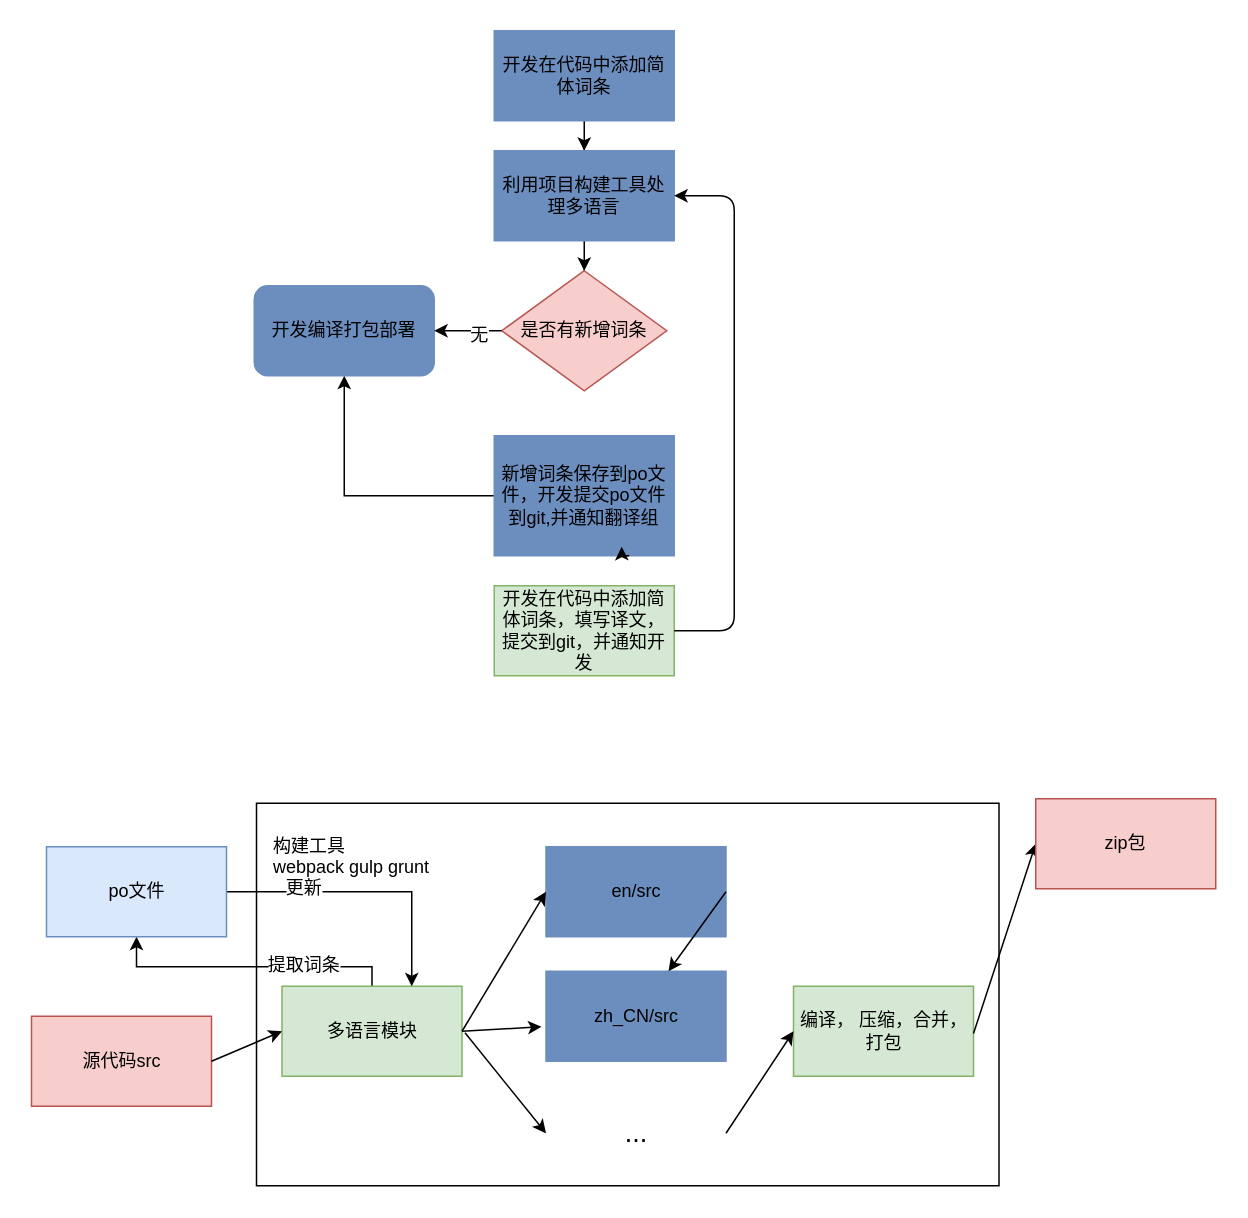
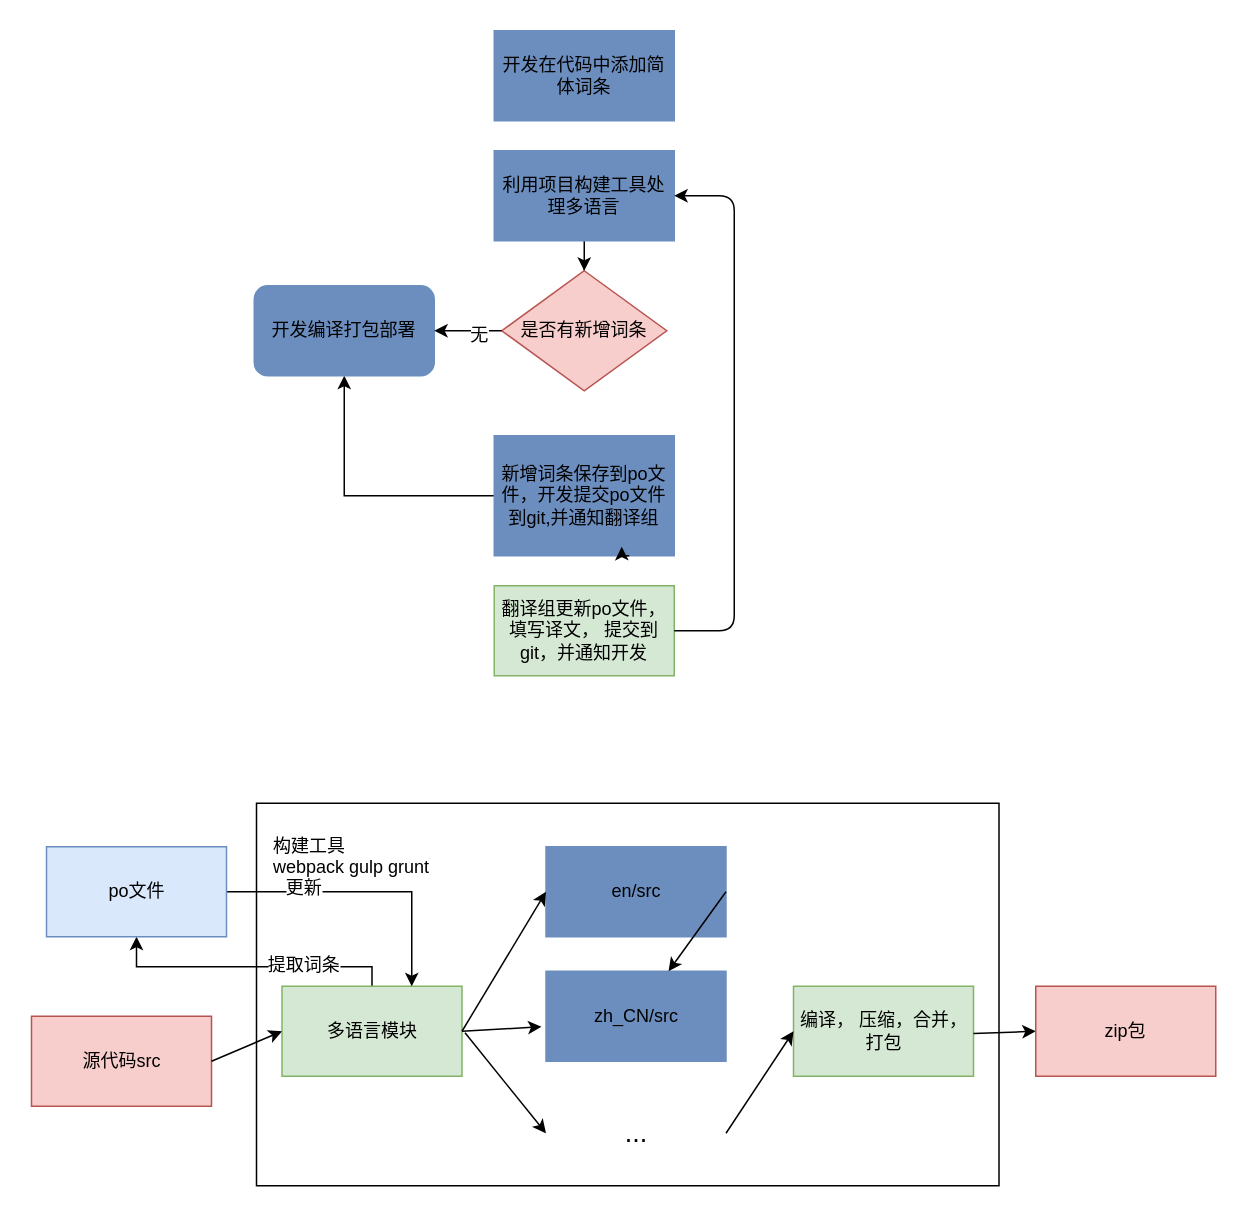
edge "开发在代码中添加简体词条" -> "利用项目构建工具处理多语言": removed
node "开发在代码中添加简体词条，填写译文， 提交到git，并通知开发": label "开发在代码中添加简体词条，填写译文， 提交到git，并通知开发" -> "翻译组更新po文件，填写译文， 提交到git，并通知开发"
node "zip包": moved (1126, 844) -> (1126, 1031)
